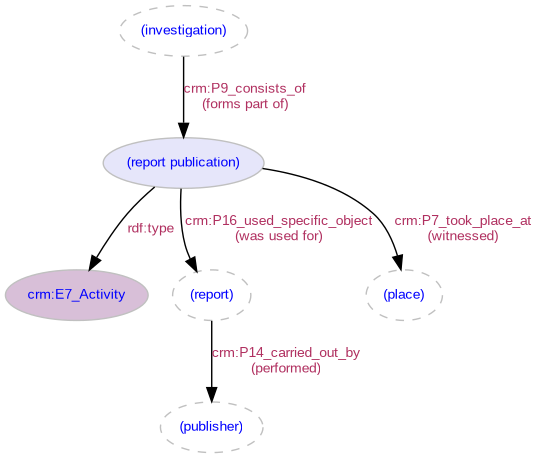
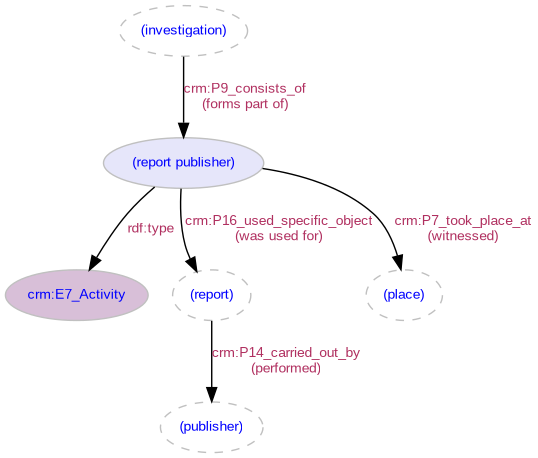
node "(report publication)": label "(report publication)" -> "(report publisher)"
